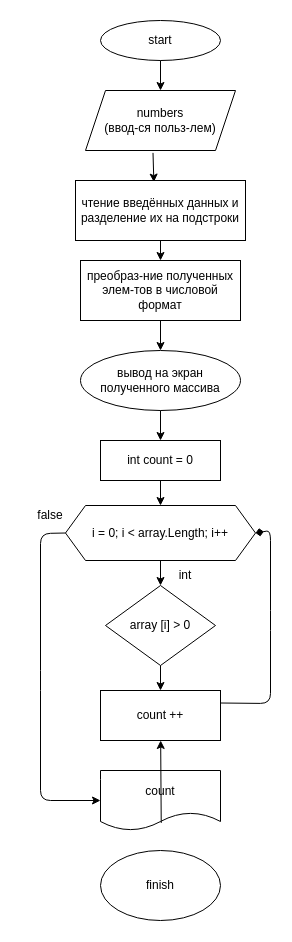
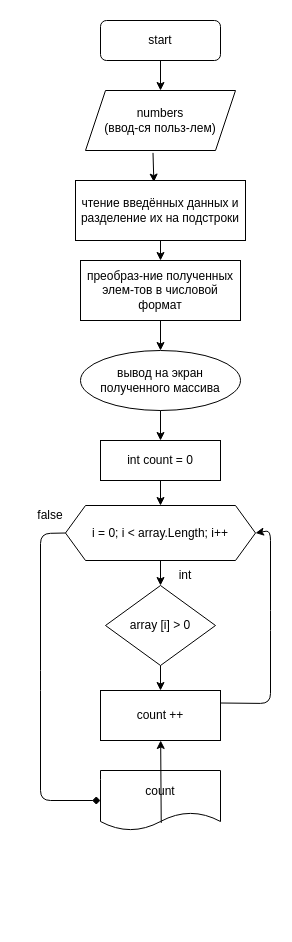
node "start": shape ellipse -> rounded rectangle
edge "count ++" -> "i = 0; i < array.Length; i++": arrowhead diamond -> classic
edge "i = 0; i < array.Length; i++" -> "count": arrowhead classic -> diamond
node "finish": removed
